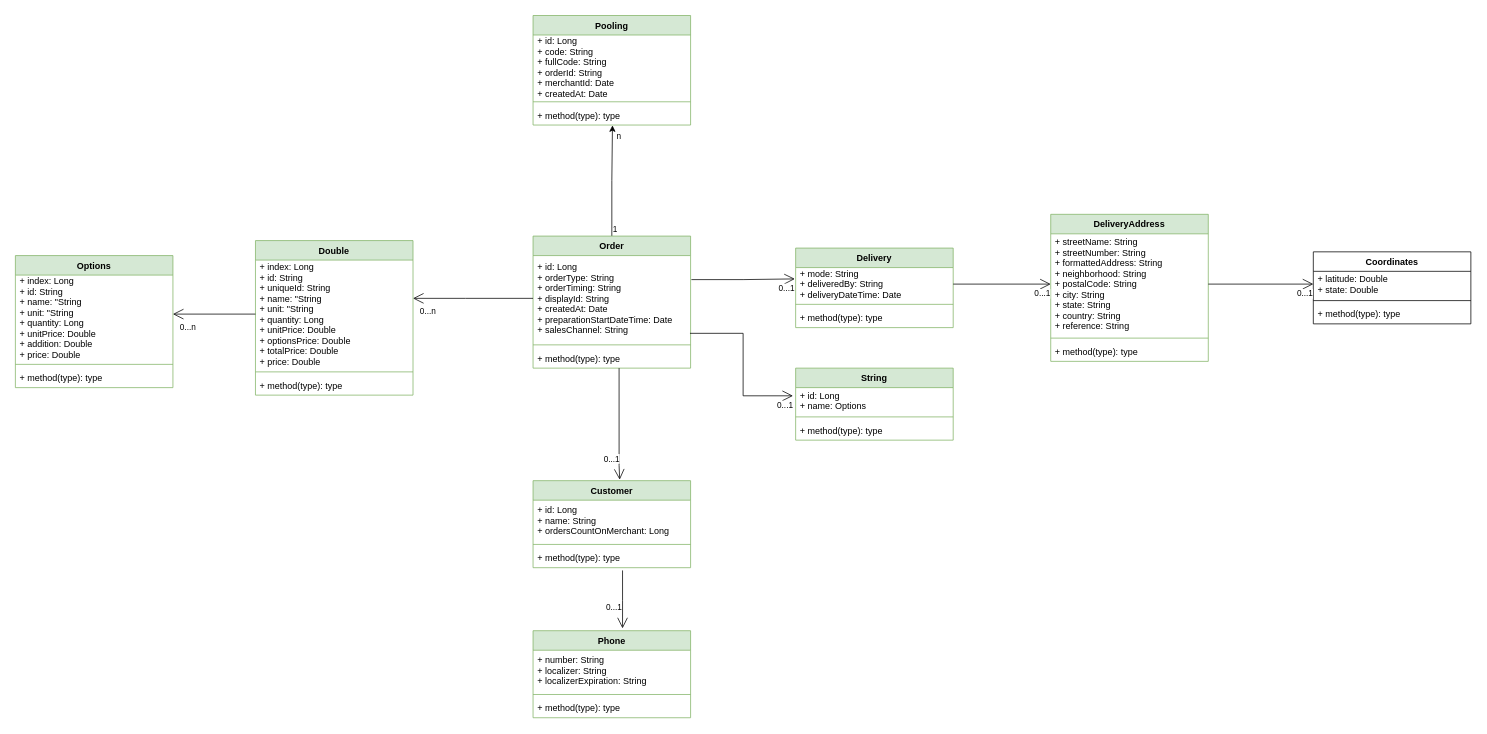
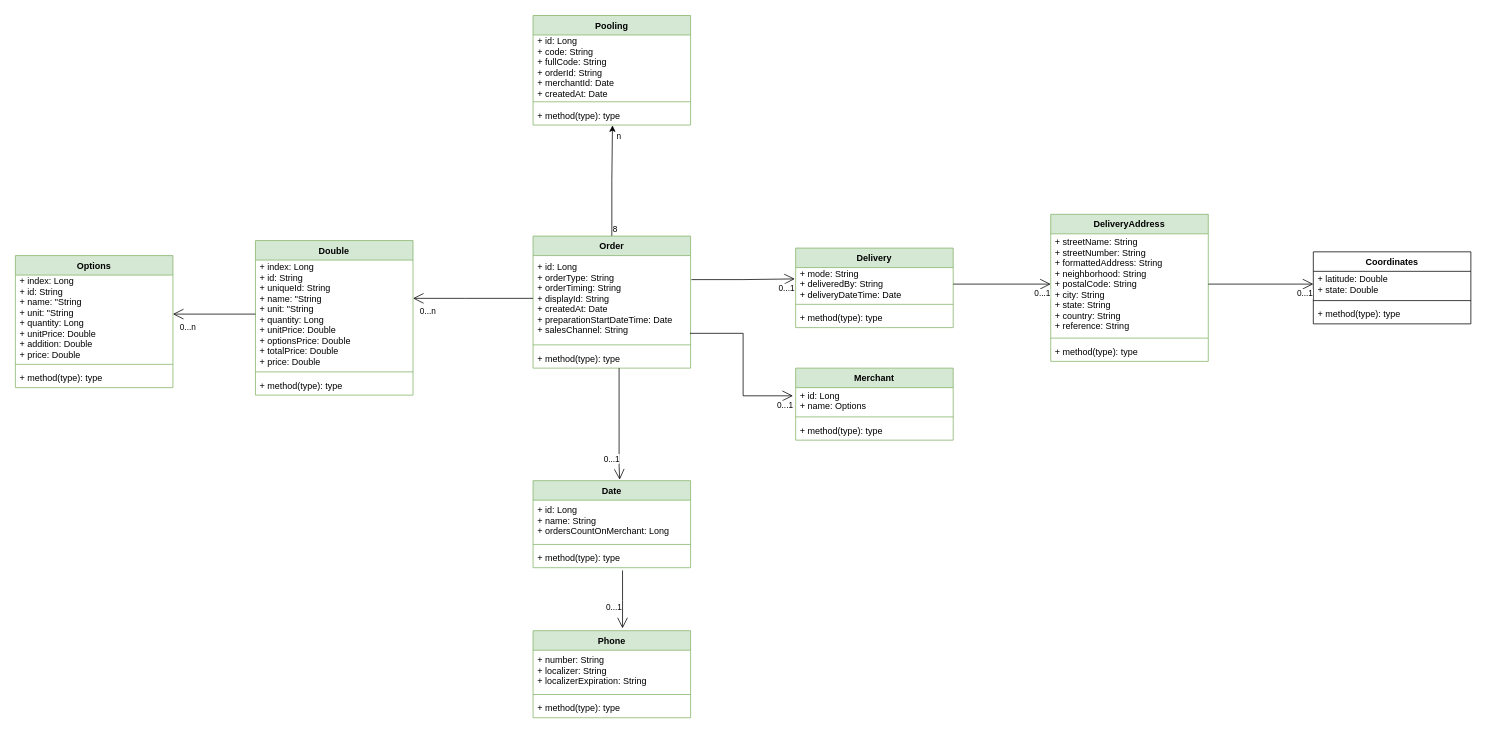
node "1": label "1" -> "8"
node "String": label "String" -> "Merchant"
node "Customer": label "Customer" -> "Date"
